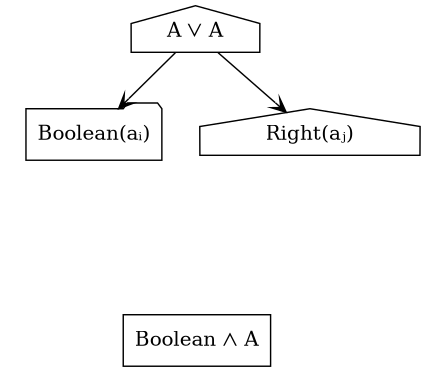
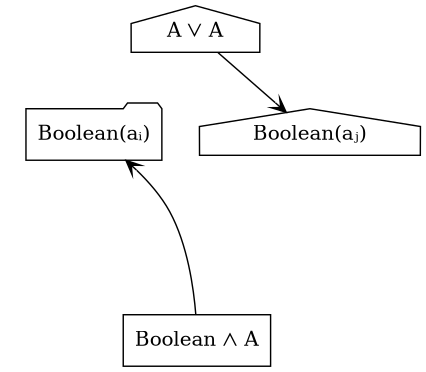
edge "A ⋁ A" -> "Boolean(aᵢ)": now "Boolean ⋀ A" -> "Boolean(aᵢ)"
node "Right(aⱼ)": label "Right(aⱼ)" -> "Boolean(aⱼ)"
